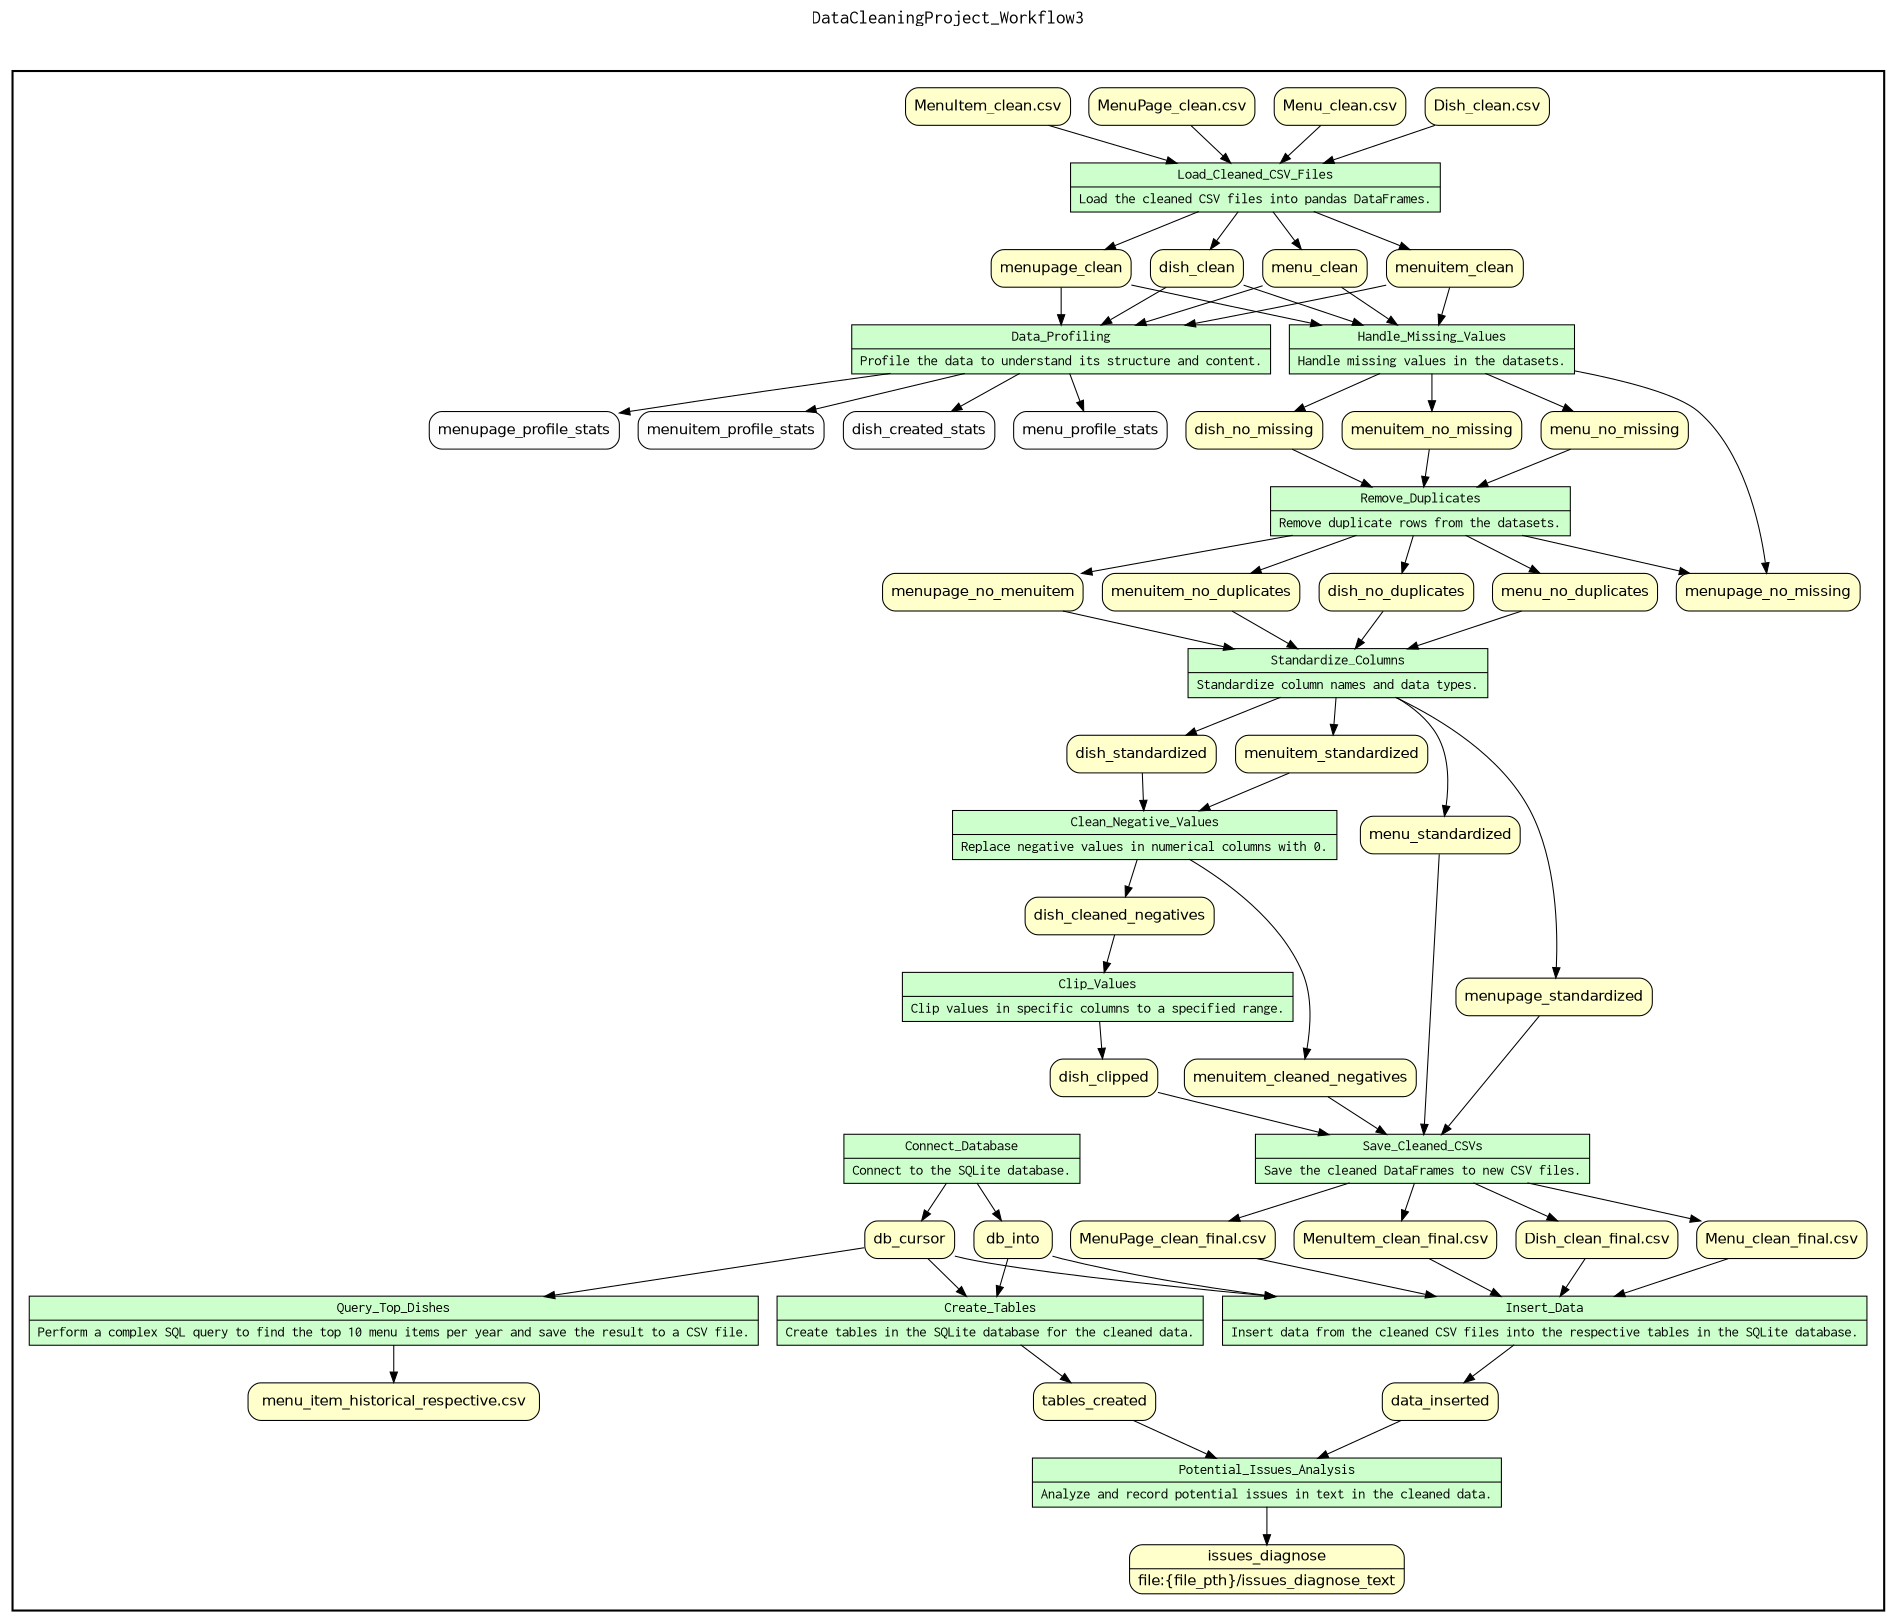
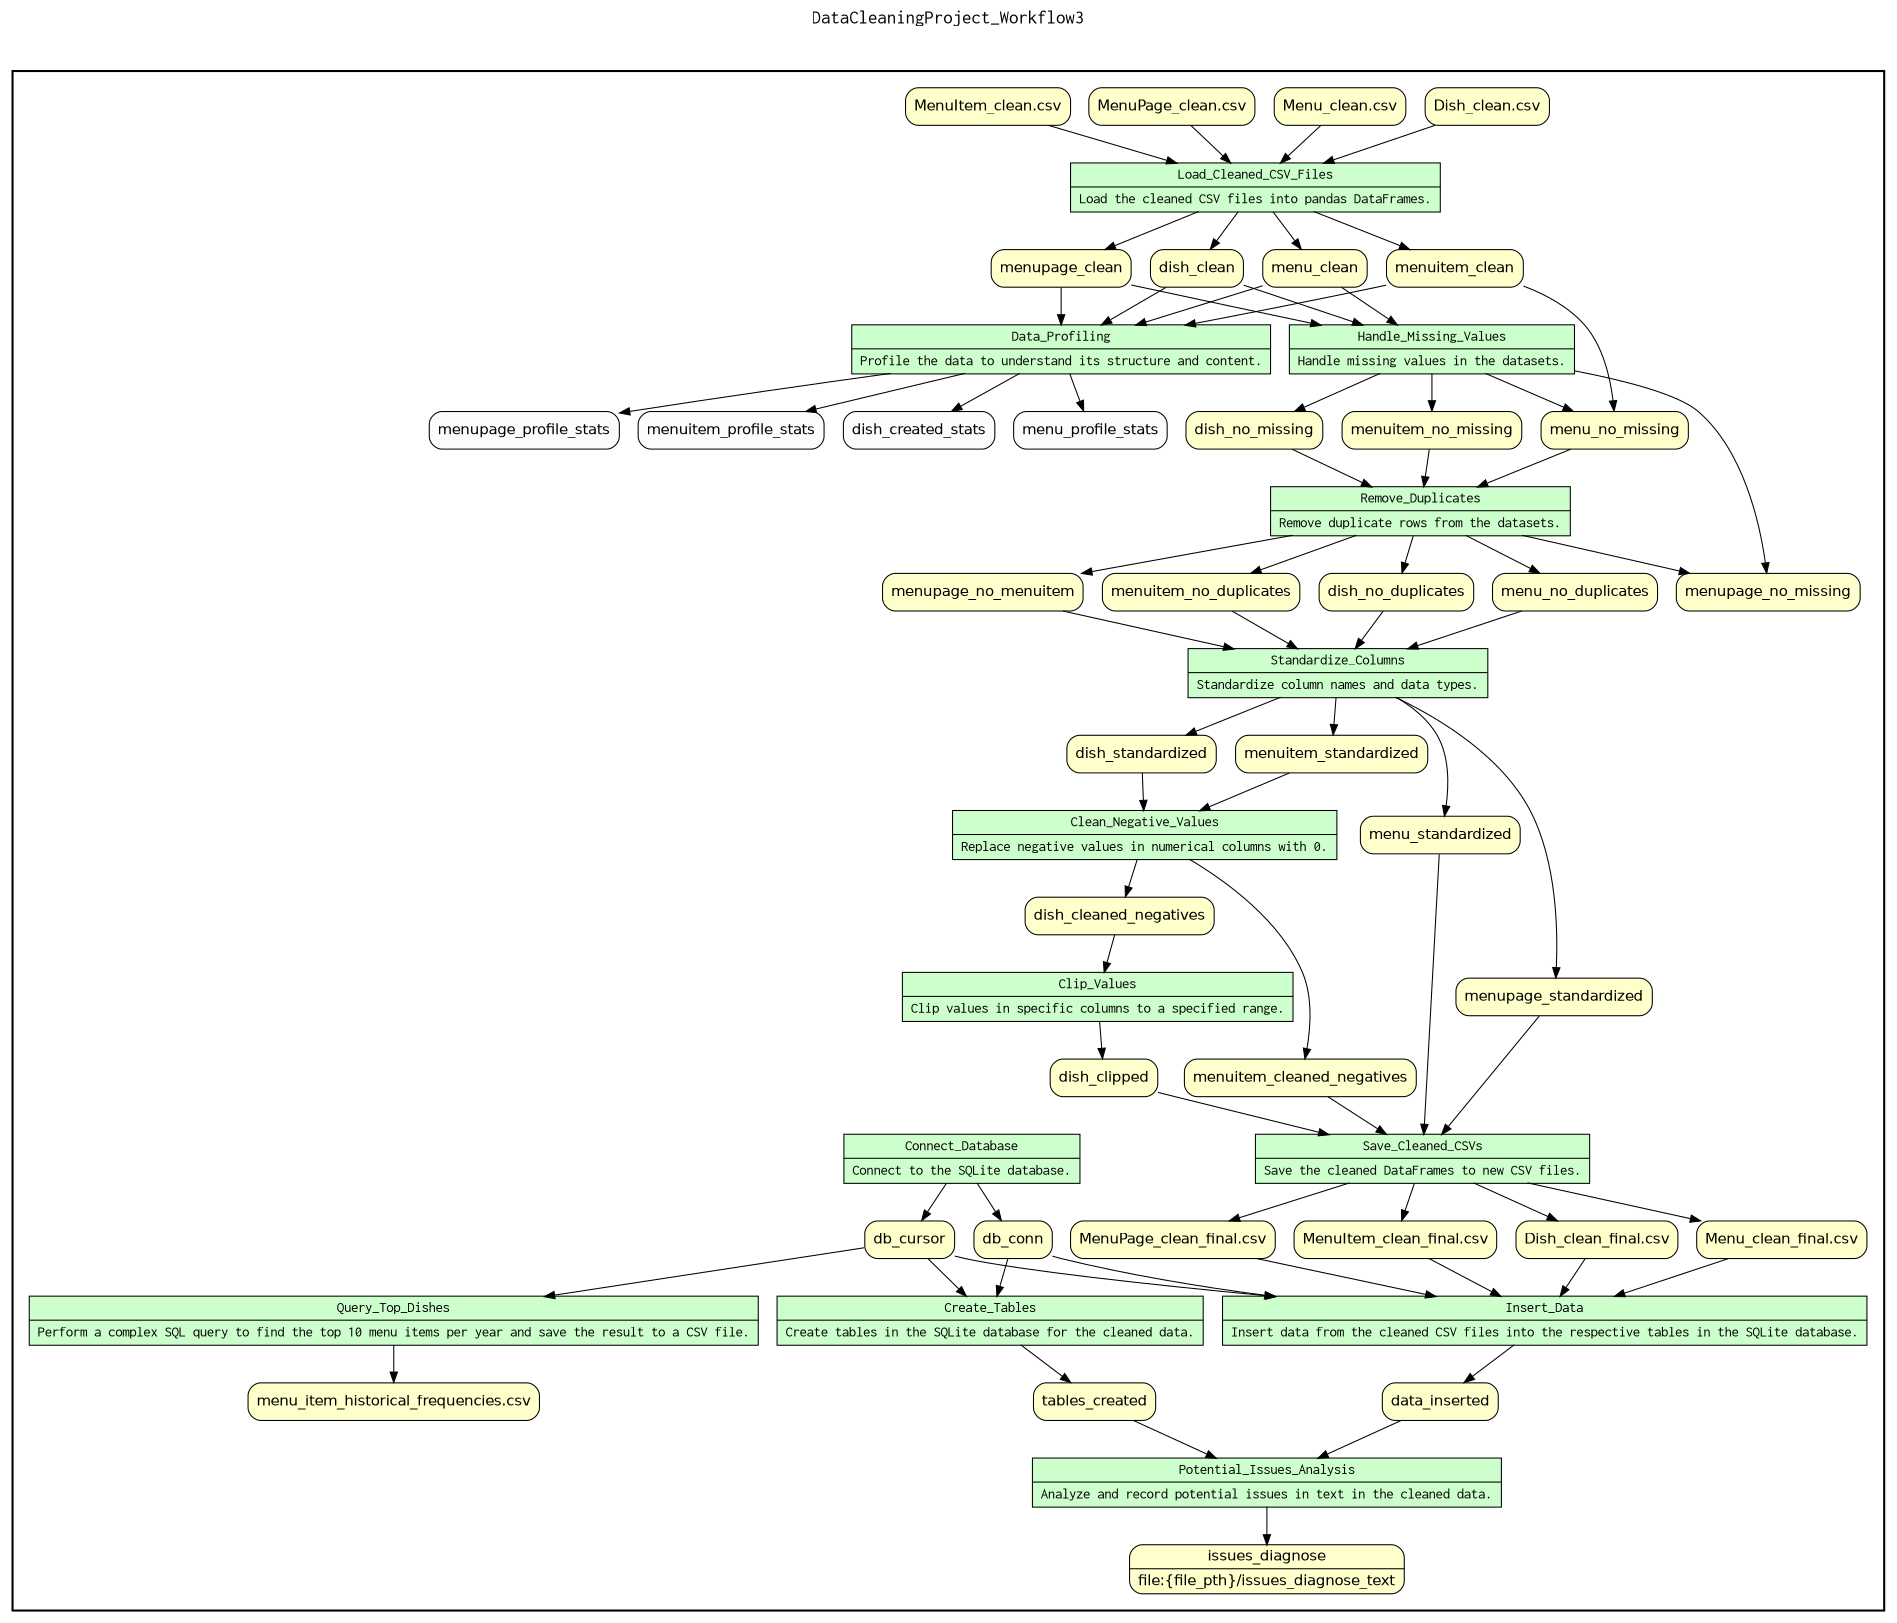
edge "menuitem_clean" -> "Handle_Missing_Values": now "menuitem_clean" -> "menu_no_missing"
node "db_into": label "db_into" -> "db_conn"
node "menu_item_historical_respective.csv": label "menu_item_historical_respective.csv" -> "menu_item_historical_frequencies.csv"
